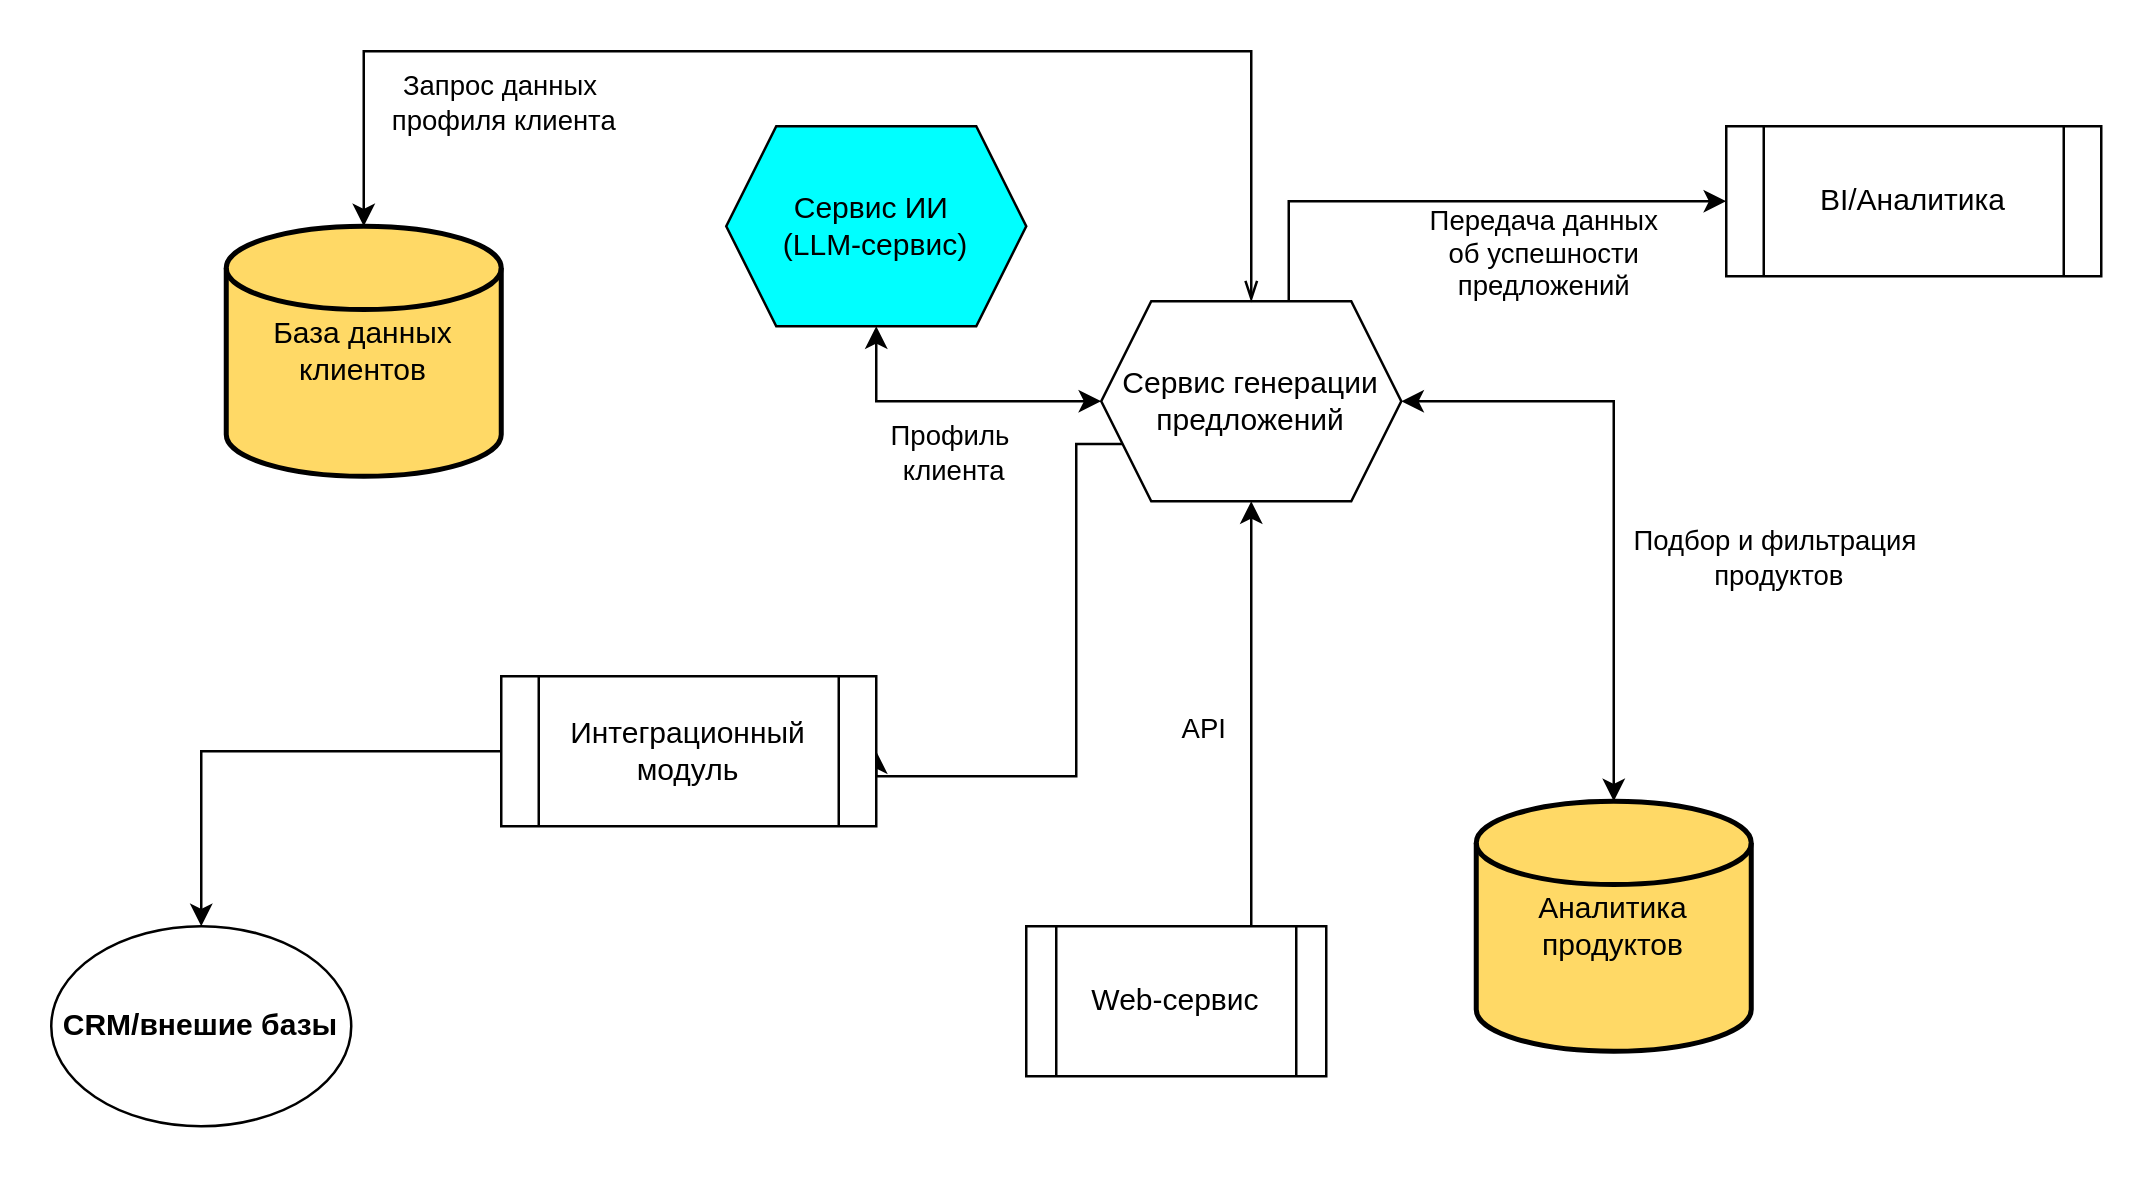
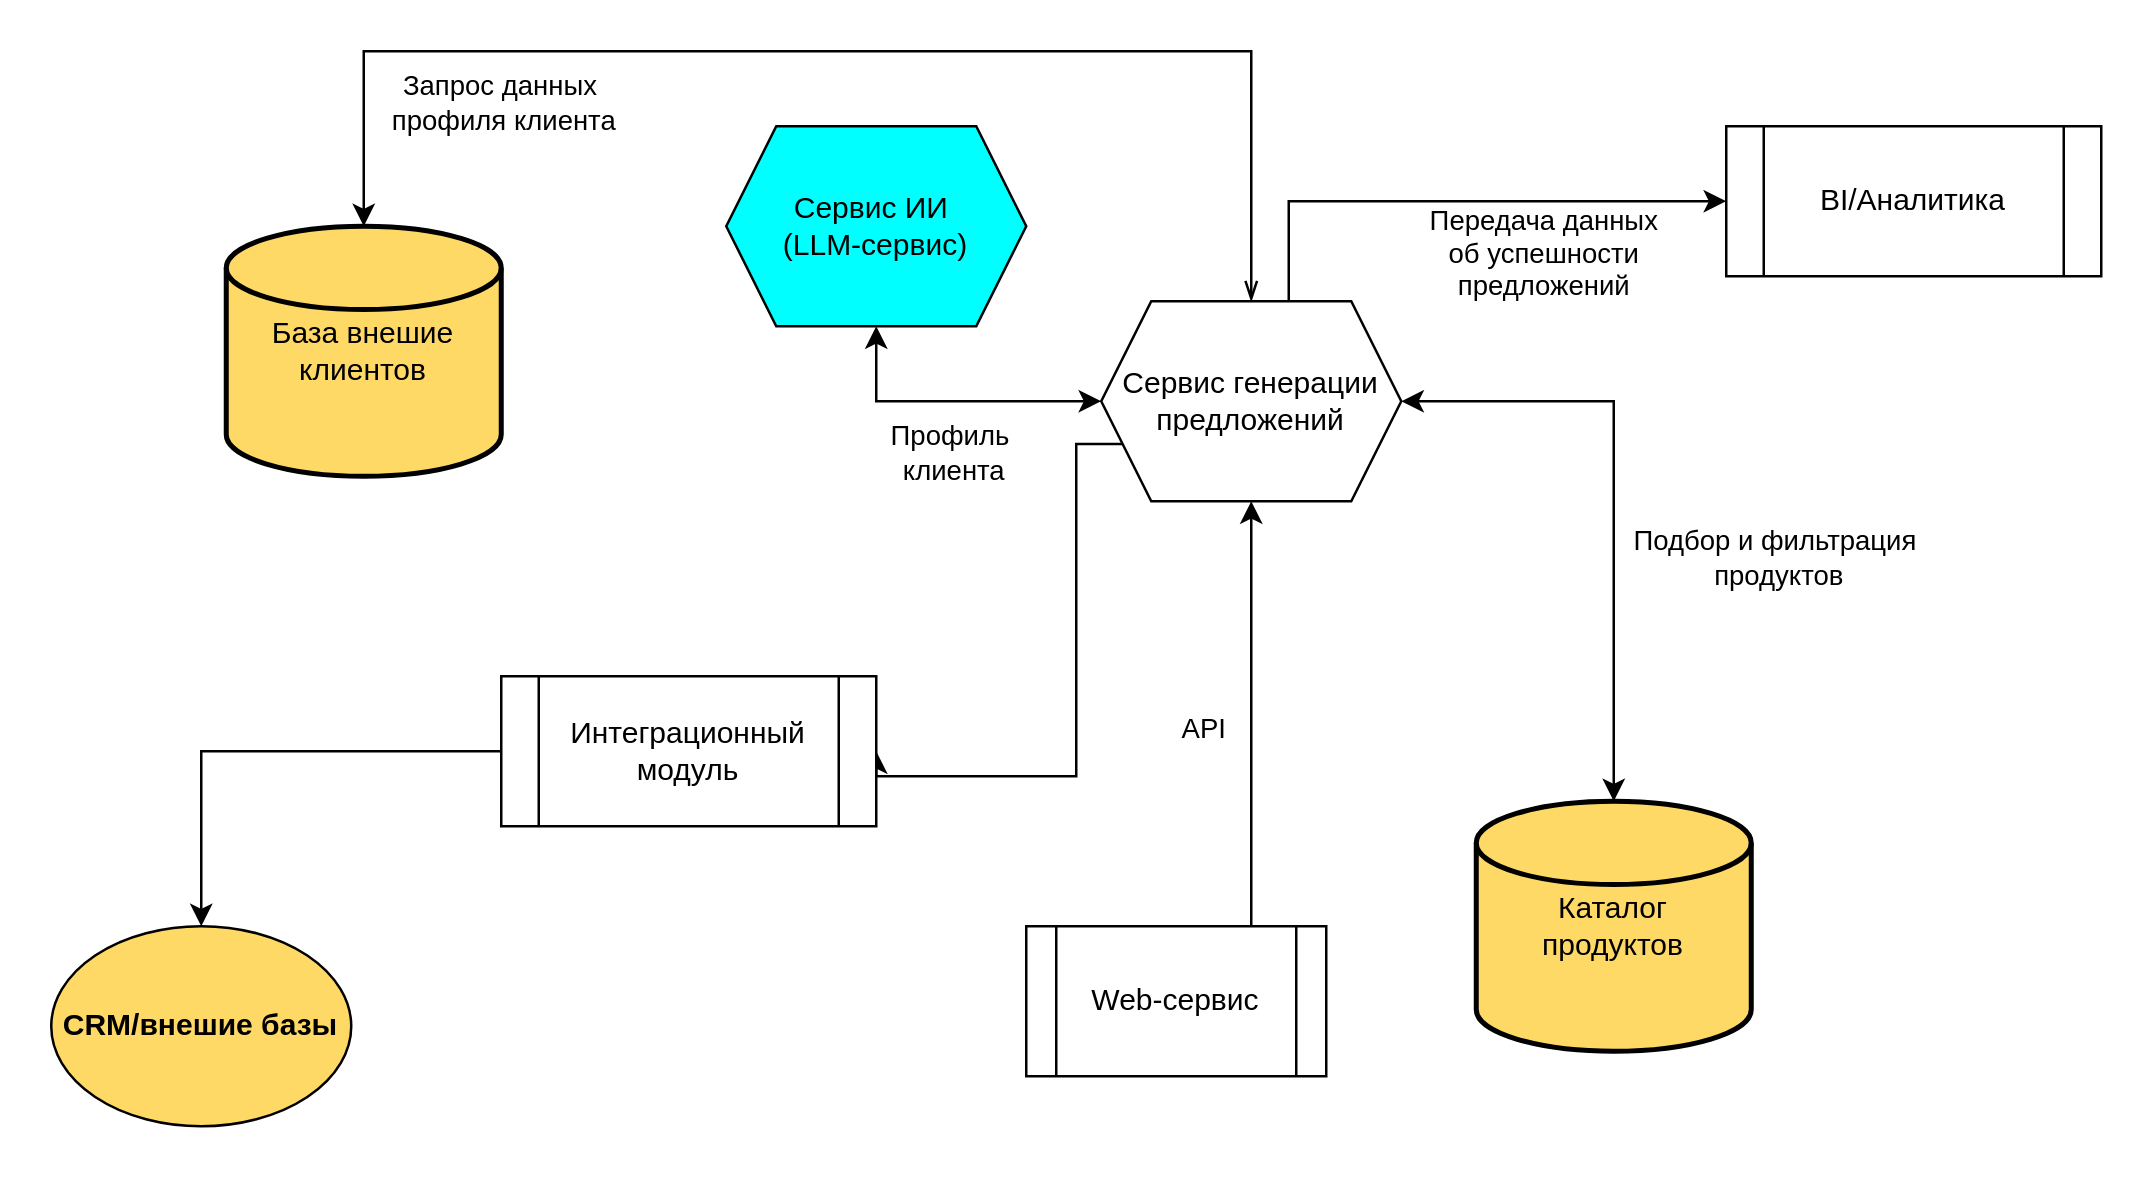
node "База данных клиентов": label "База данных клиентов" -> "База внешие клиентов"
node "Аналитика продуктов": label "Аналитика продуктов" -> "Каталог продуктов"
node "CRM/внешие базы": fillcolor #ffffff -> #ffd966
